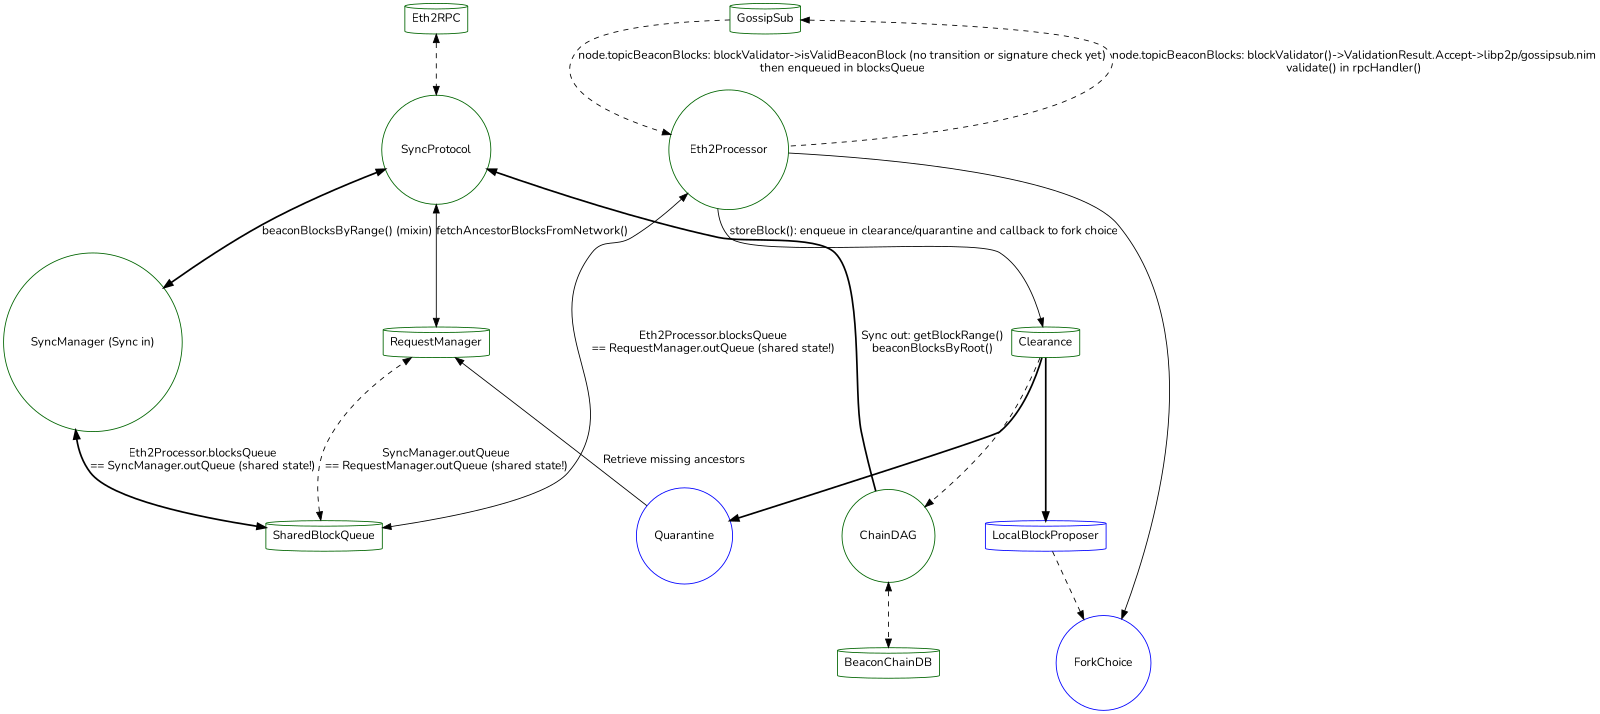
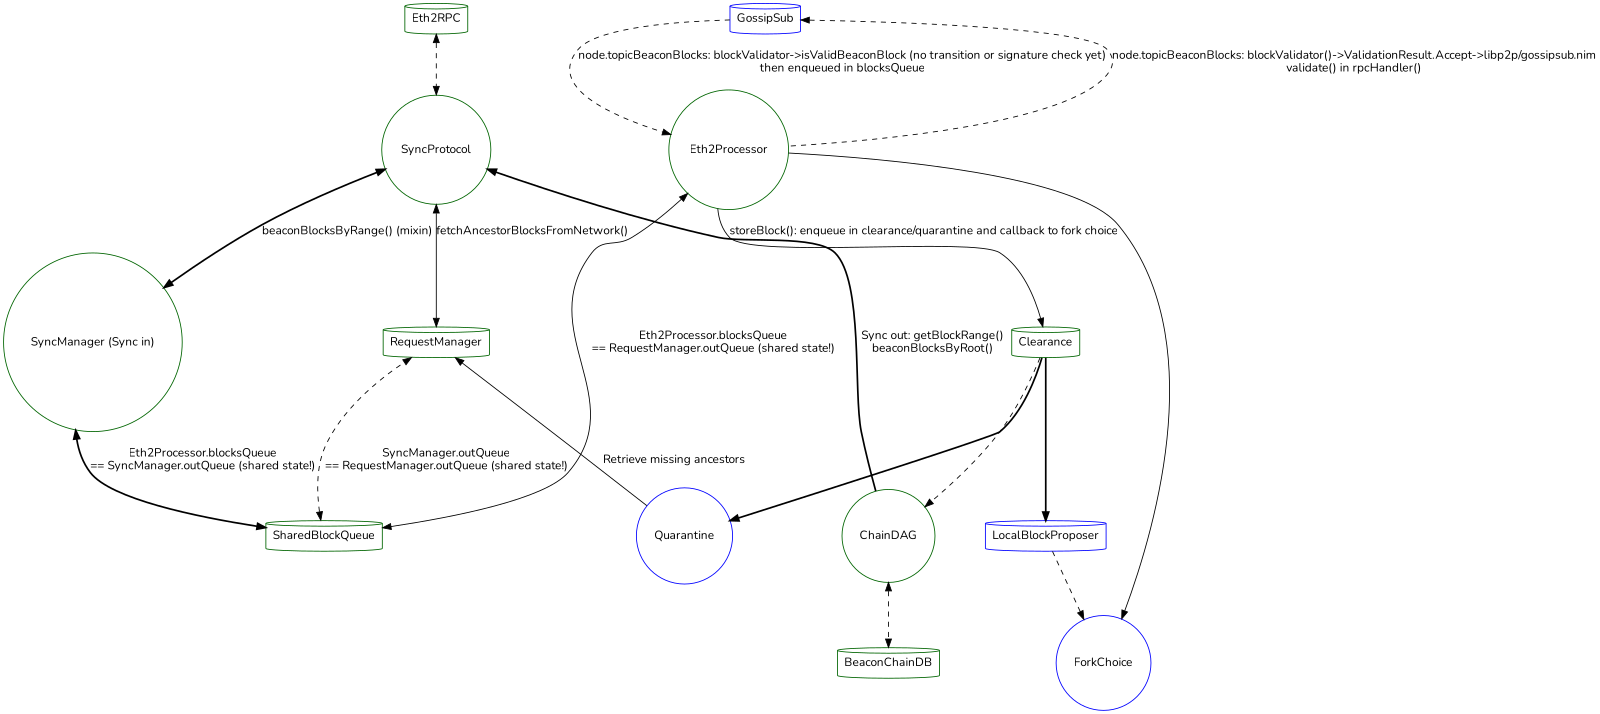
node "GossipSub": color darkgreen -> blue
